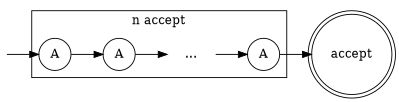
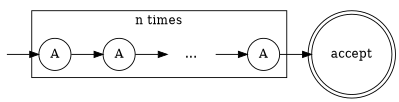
cluster "n accept": label "n accept" -> "n times"
